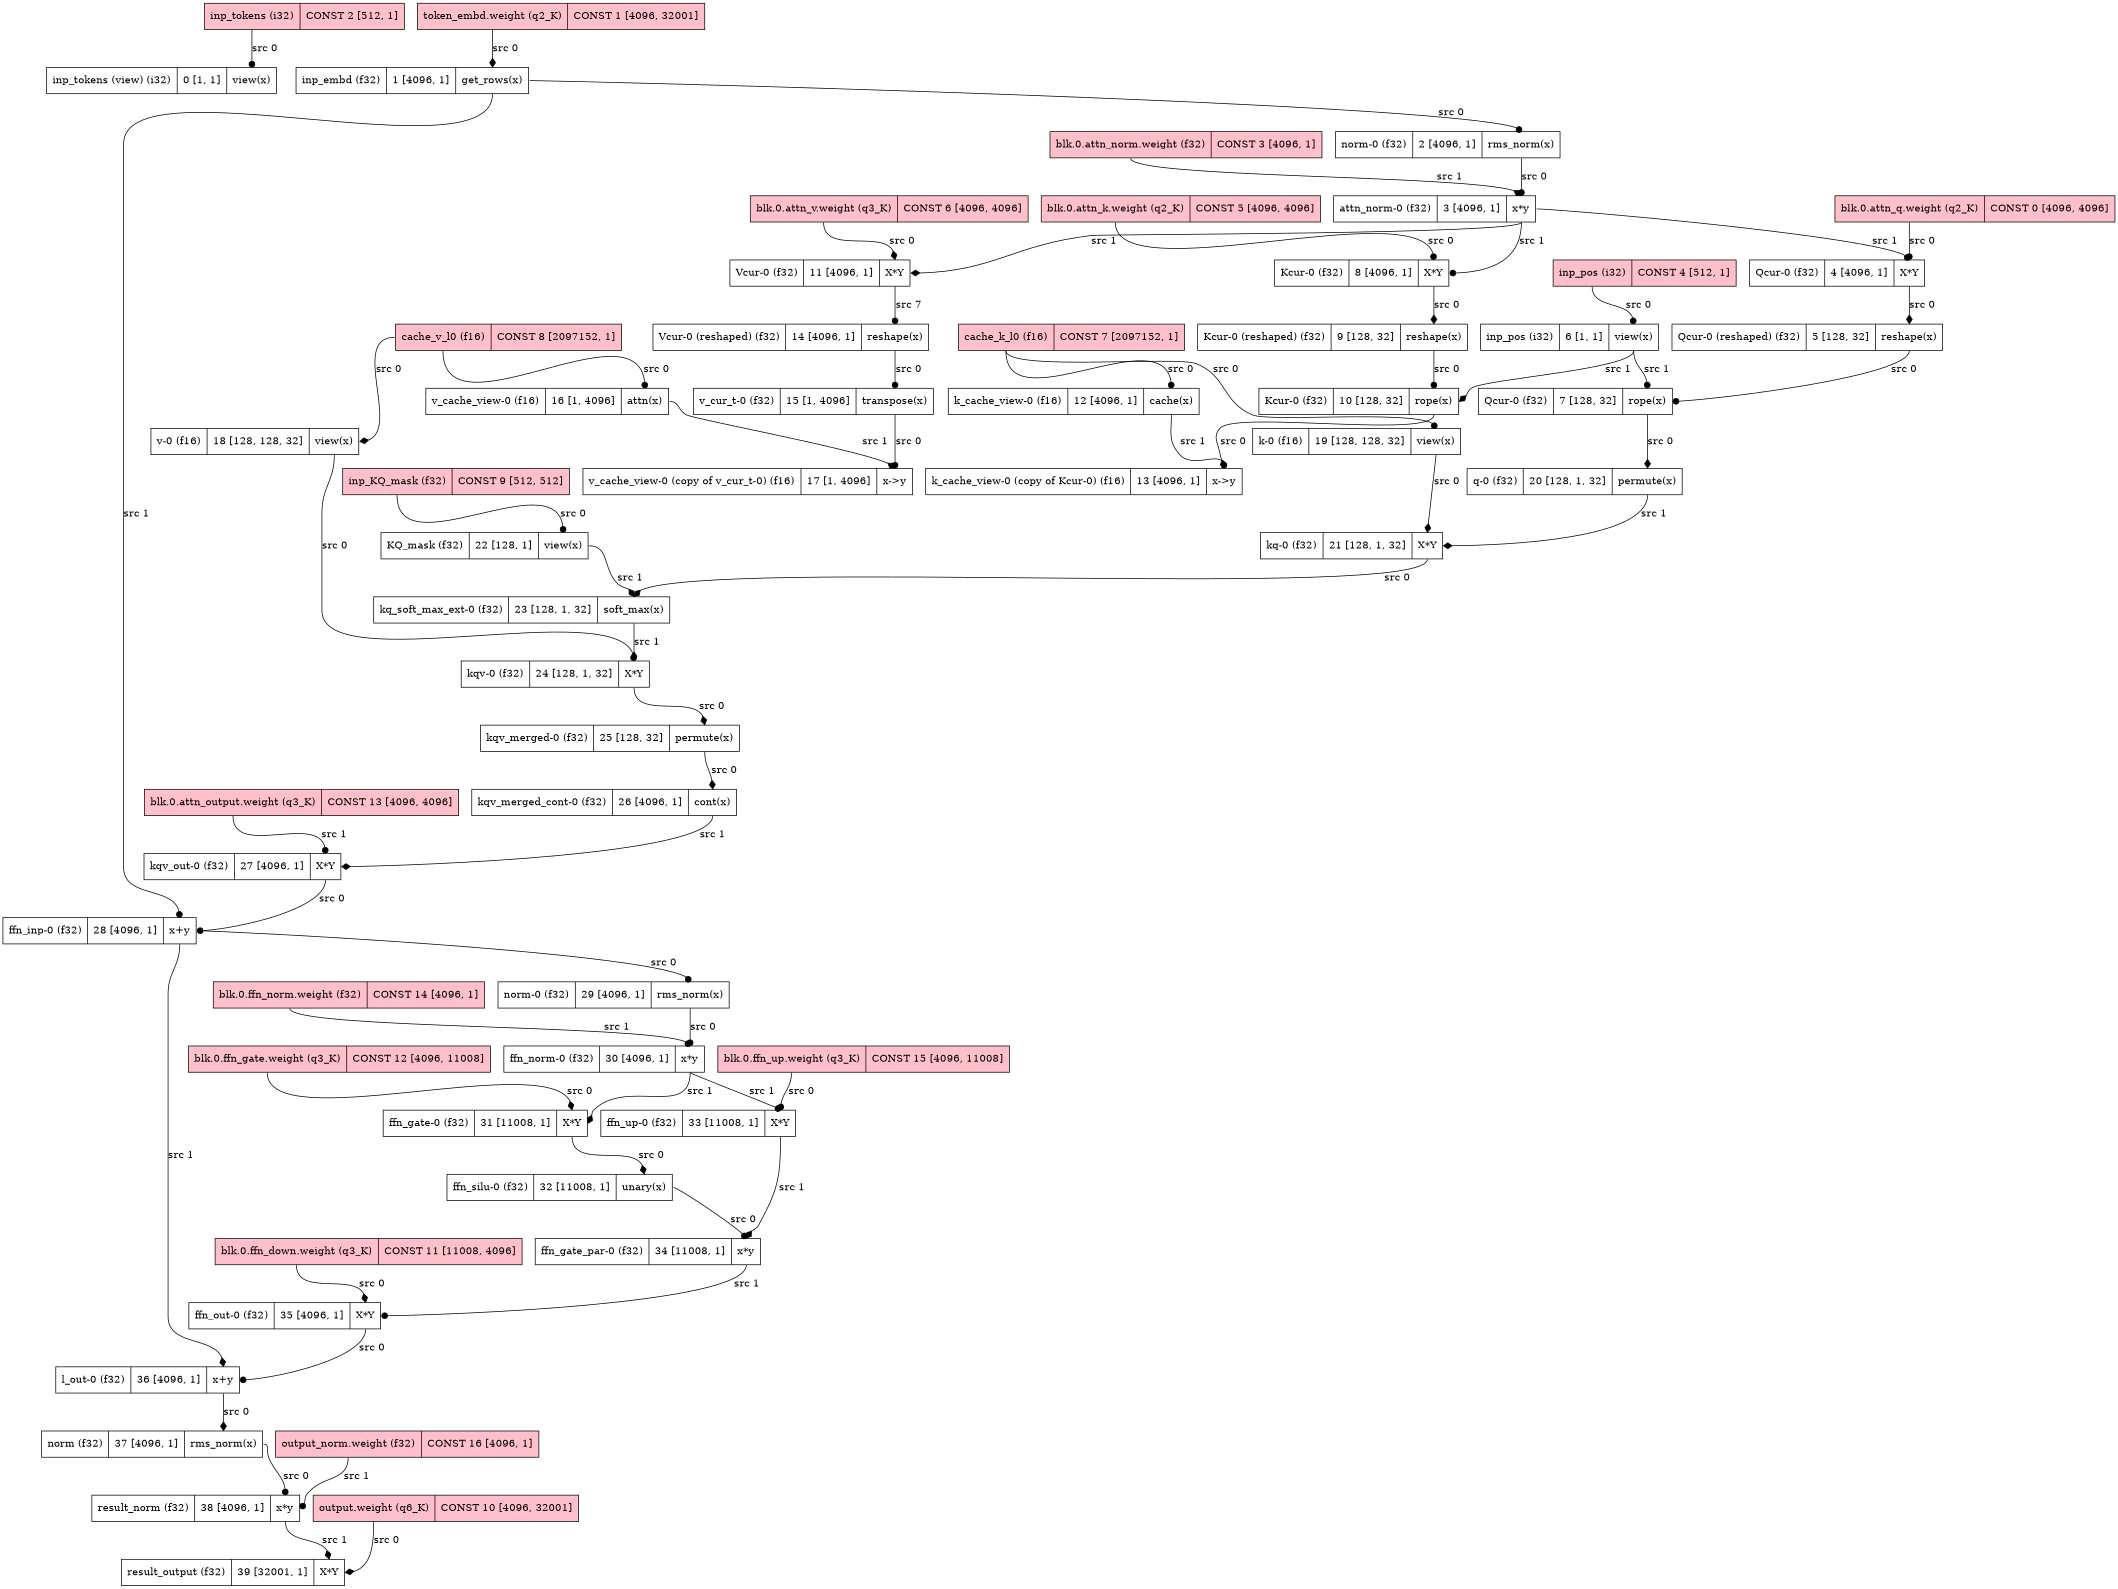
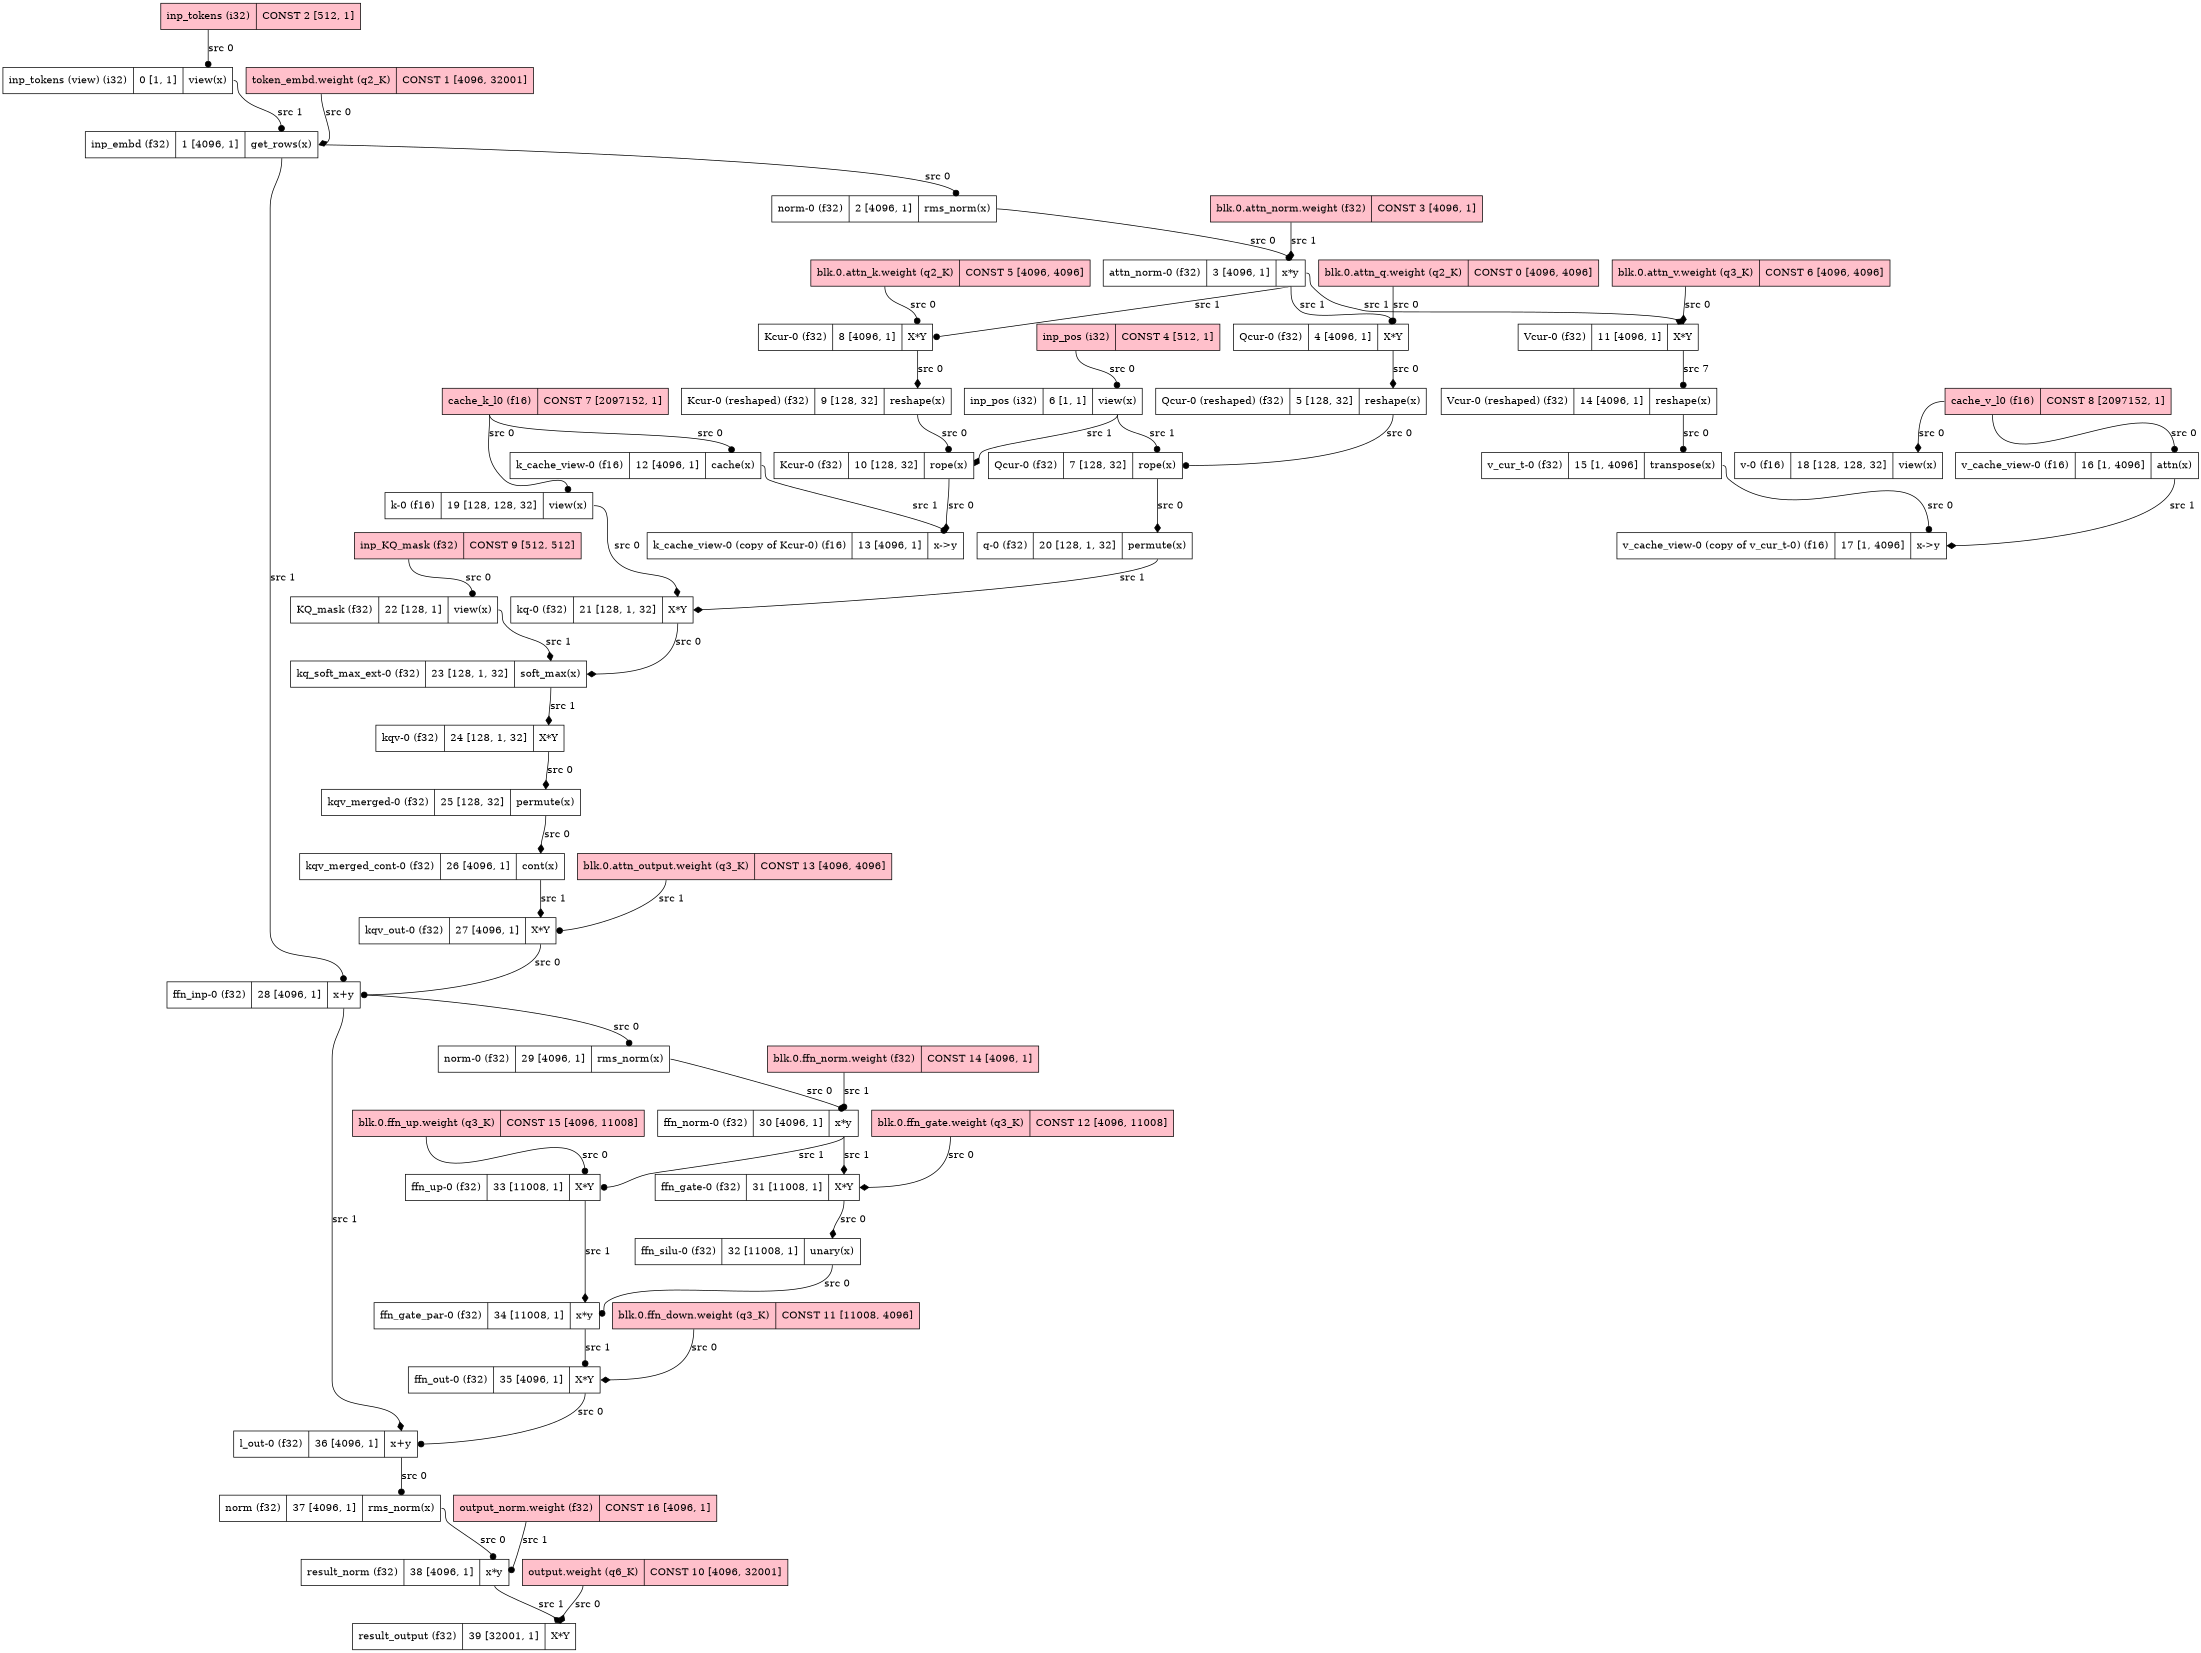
edge "inp_tokens (view) (i32)" -> "inp_embd (f32)": added, label "src 1"
edge "v-0 (f16)" -> "kqv-0 (f32)": removed, label "src 0"
edge "l_out-0 (f32)" -> "norm (f32)": arrowhead diamond -> dot
